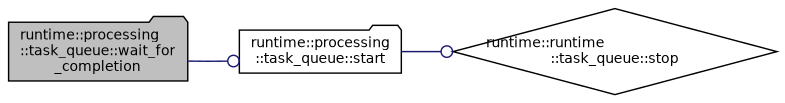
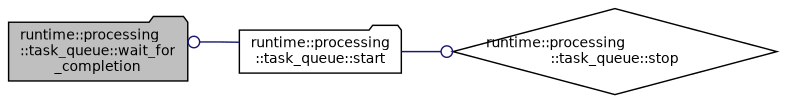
node "runtime::runtime ::task_queue::stop": label "runtime::runtime ::task_queue::stop" -> "runtime::processing ::task_queue::stop"
edge "runtime::processing ::task_queue::wait_for _completion" -> "runtime::processing ::task_queue::start": reversed
